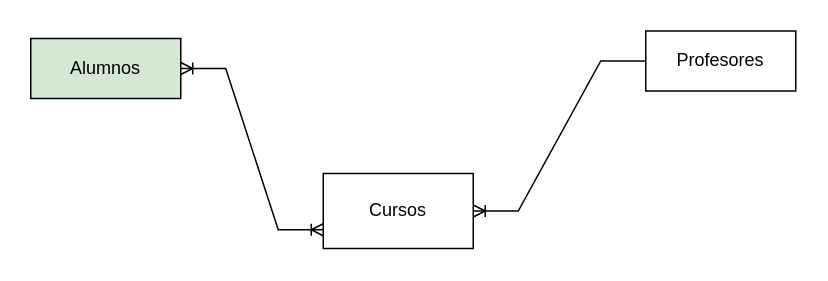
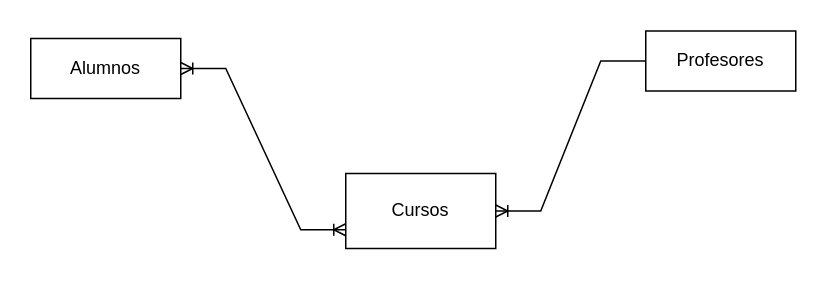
node "Alumnos": fillcolor #d5e8d4 -> #ffffff
node "Cursos": moved (398, 211) -> (421, 211)
